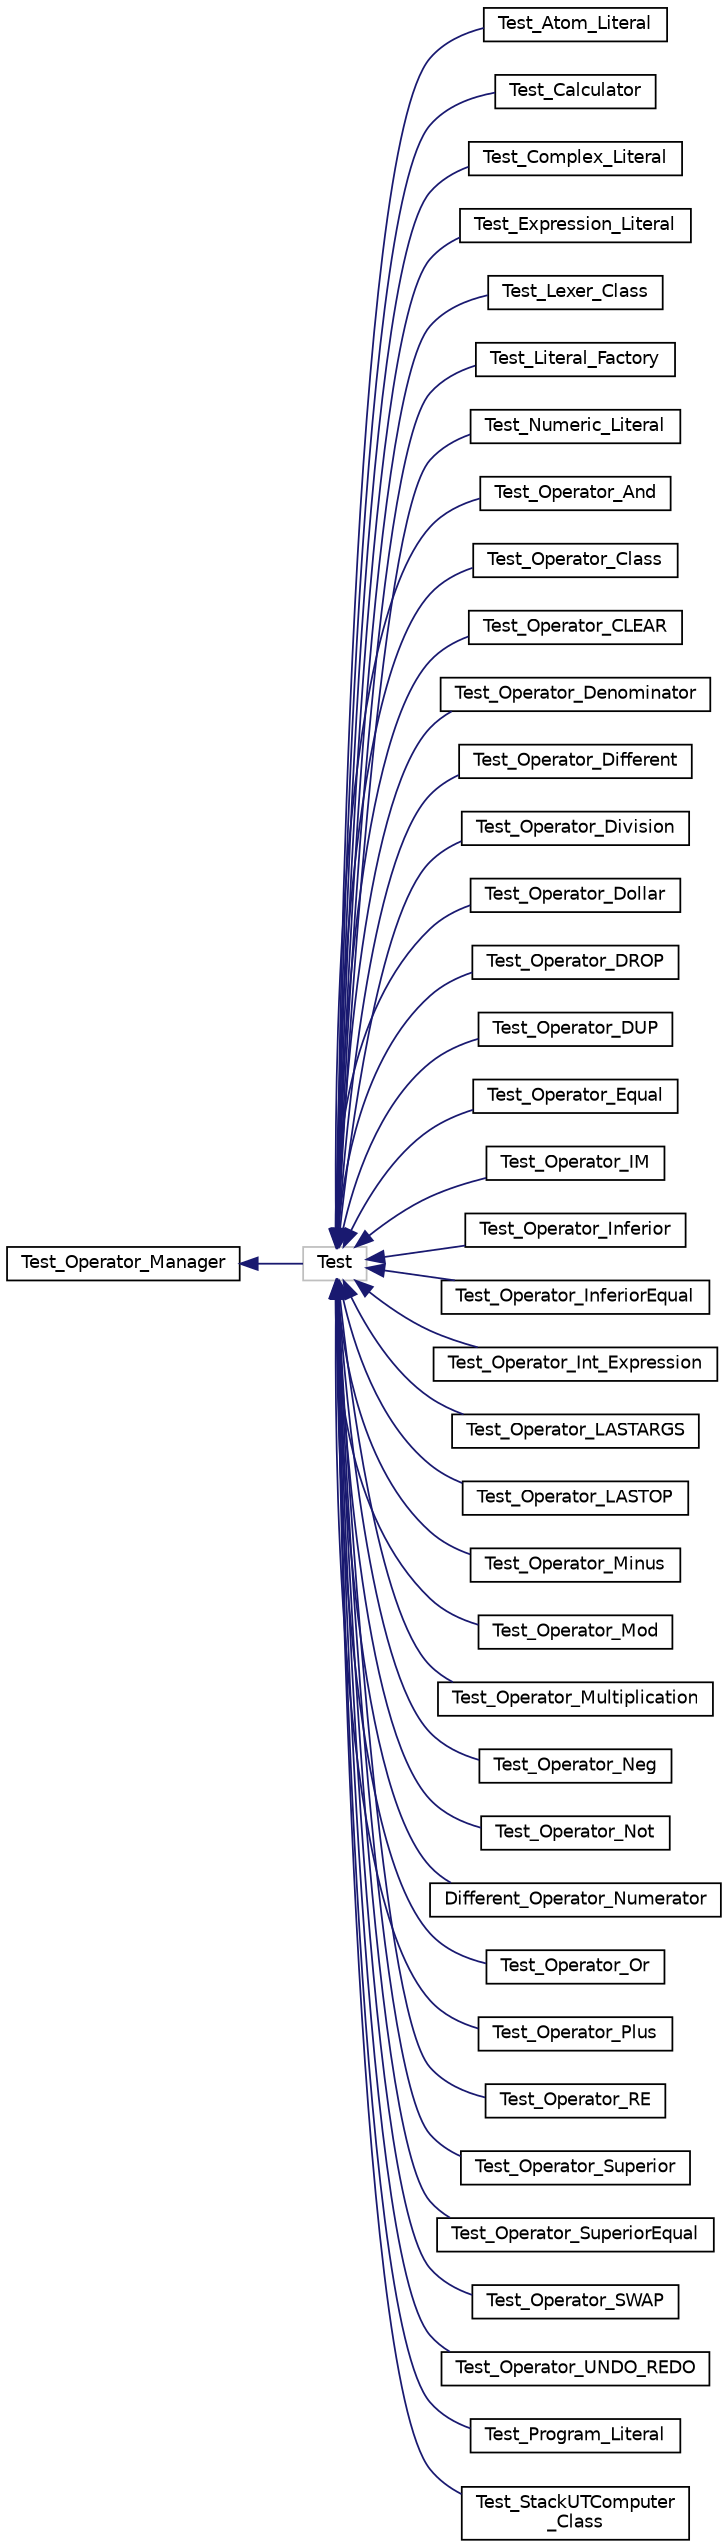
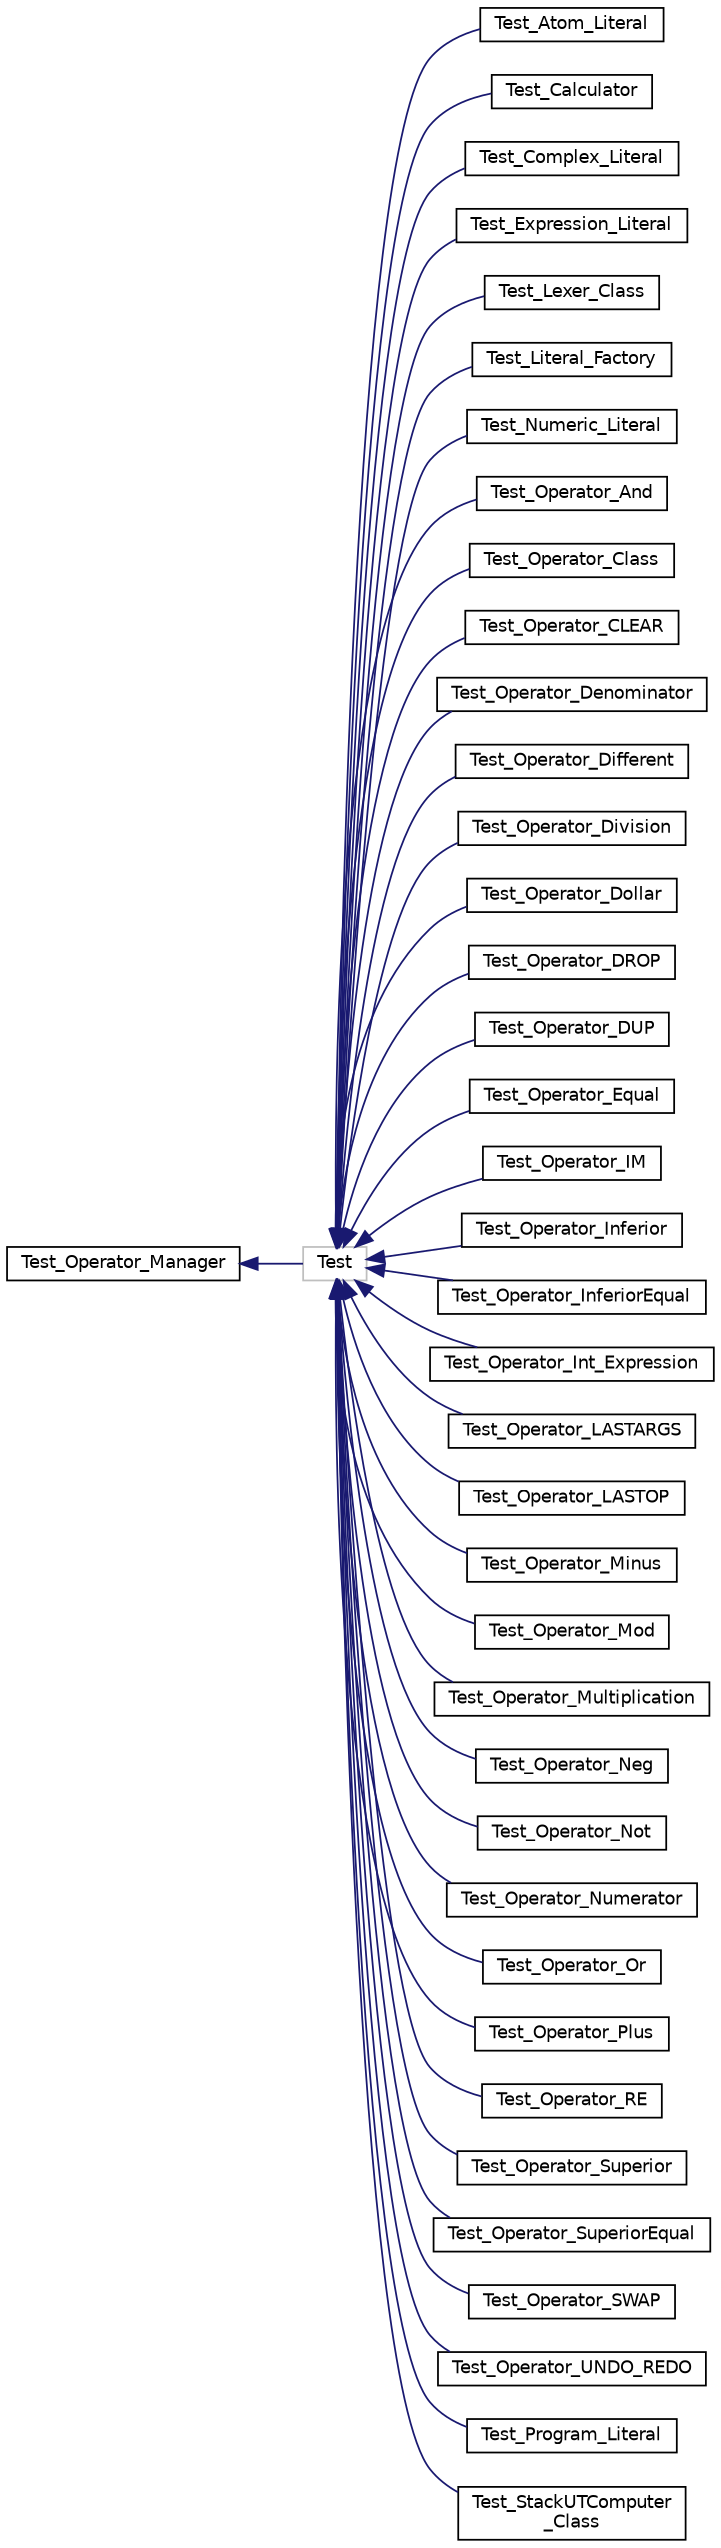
node "Different_Operator_Numerator": label "Different_Operator_Numerator" -> "Test_Operator_Numerator"
